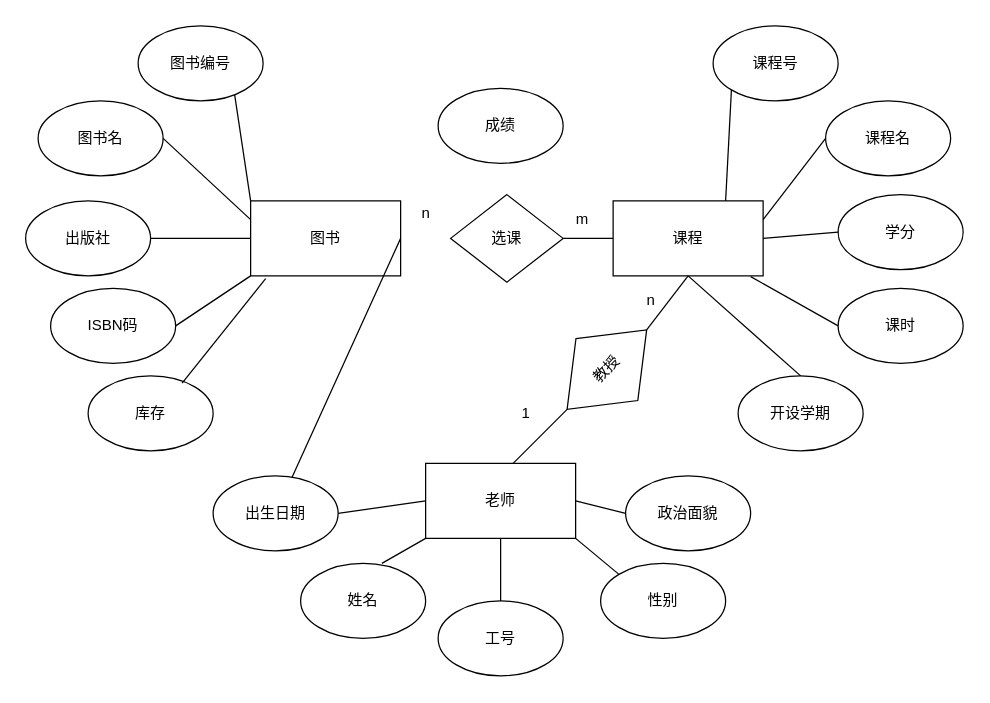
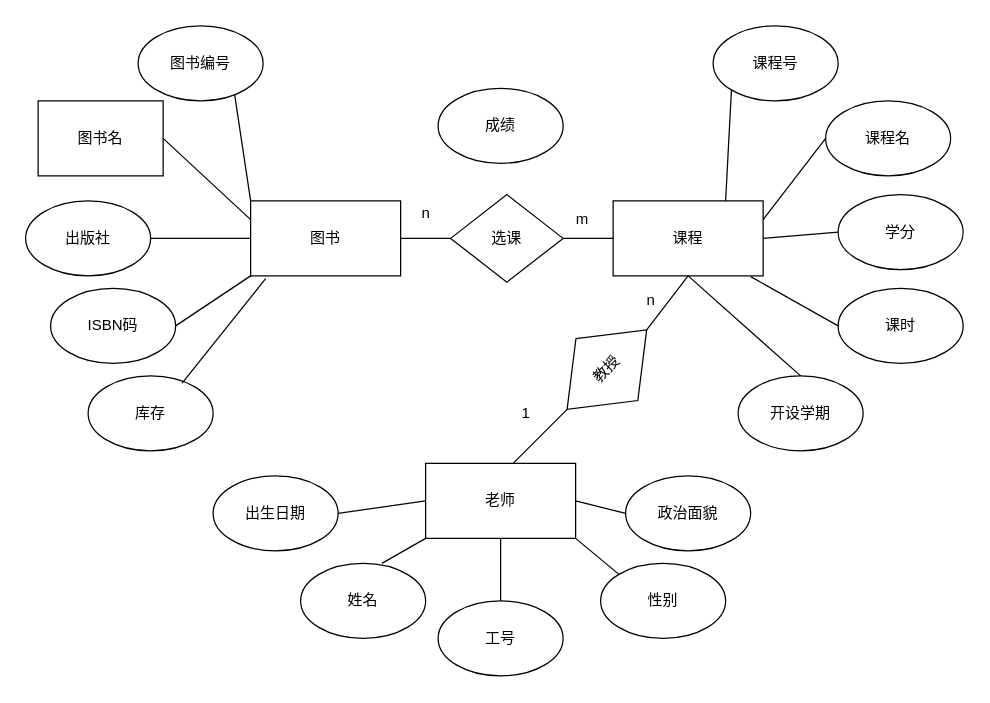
node "图书名": shape ellipse -> rectangle
edge "图书" -- "出生日期": now "图书" -- "选课"
